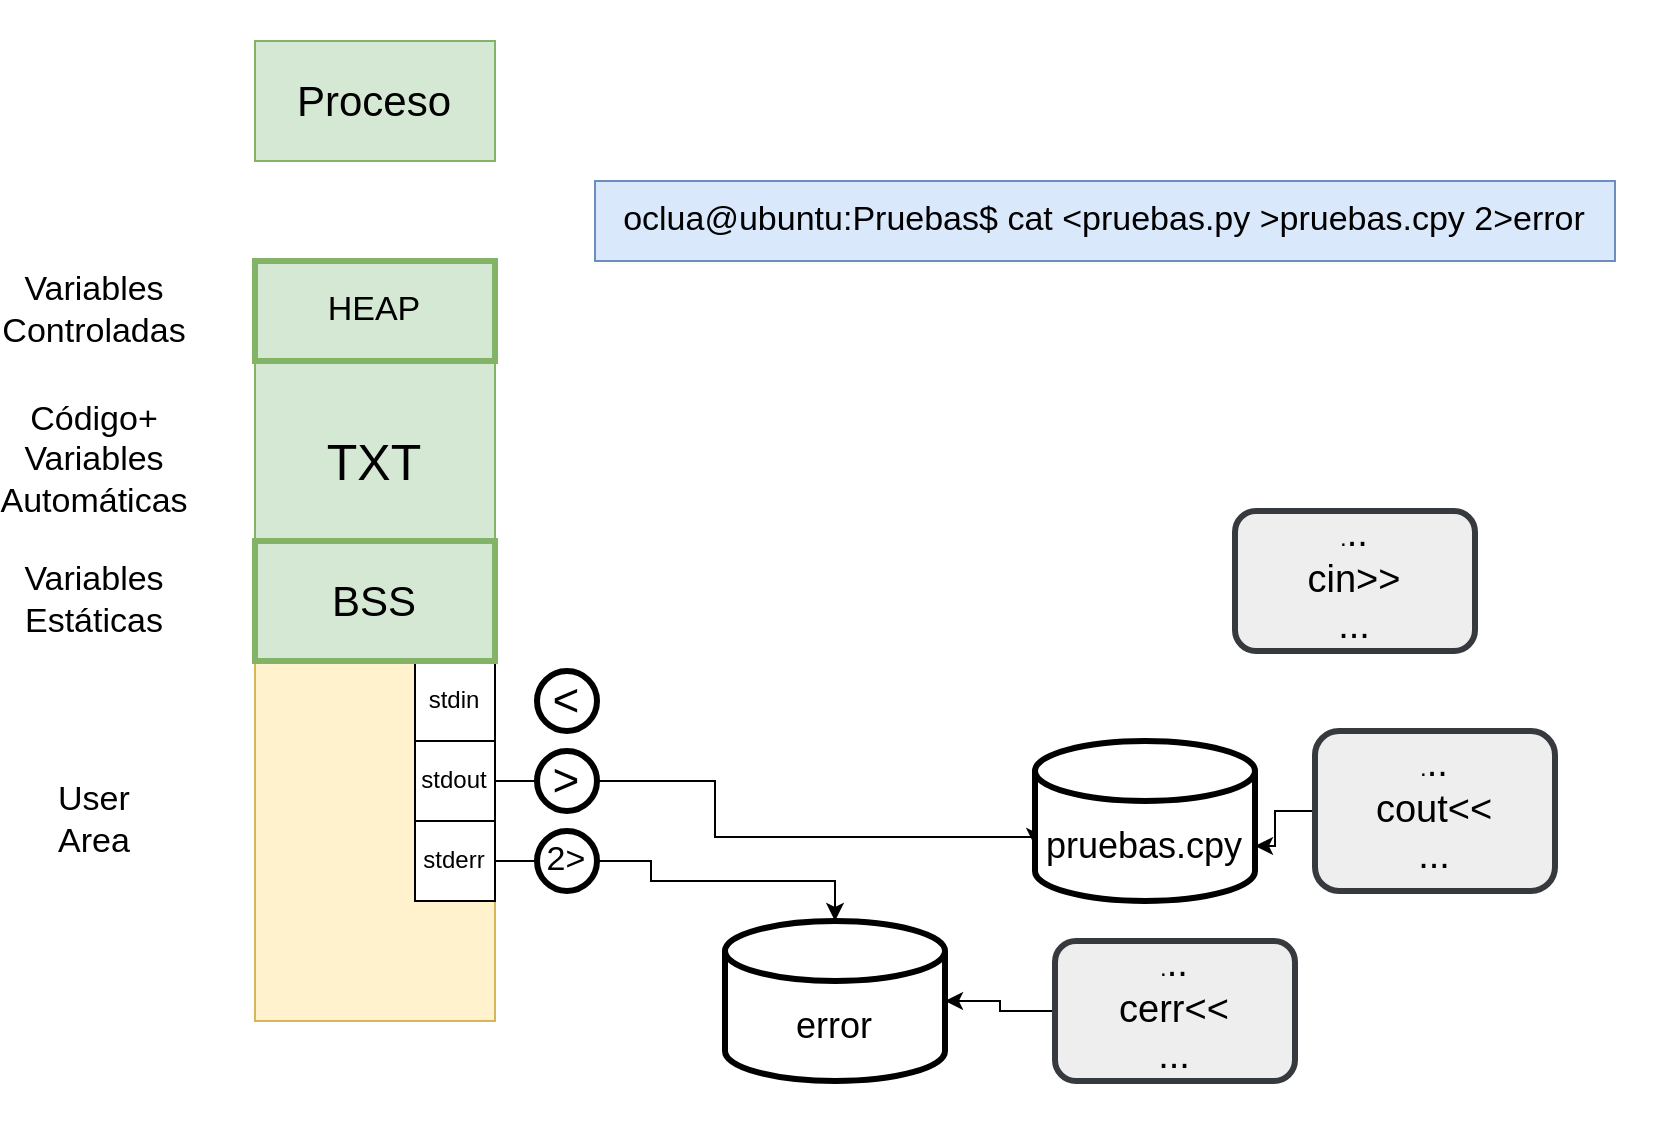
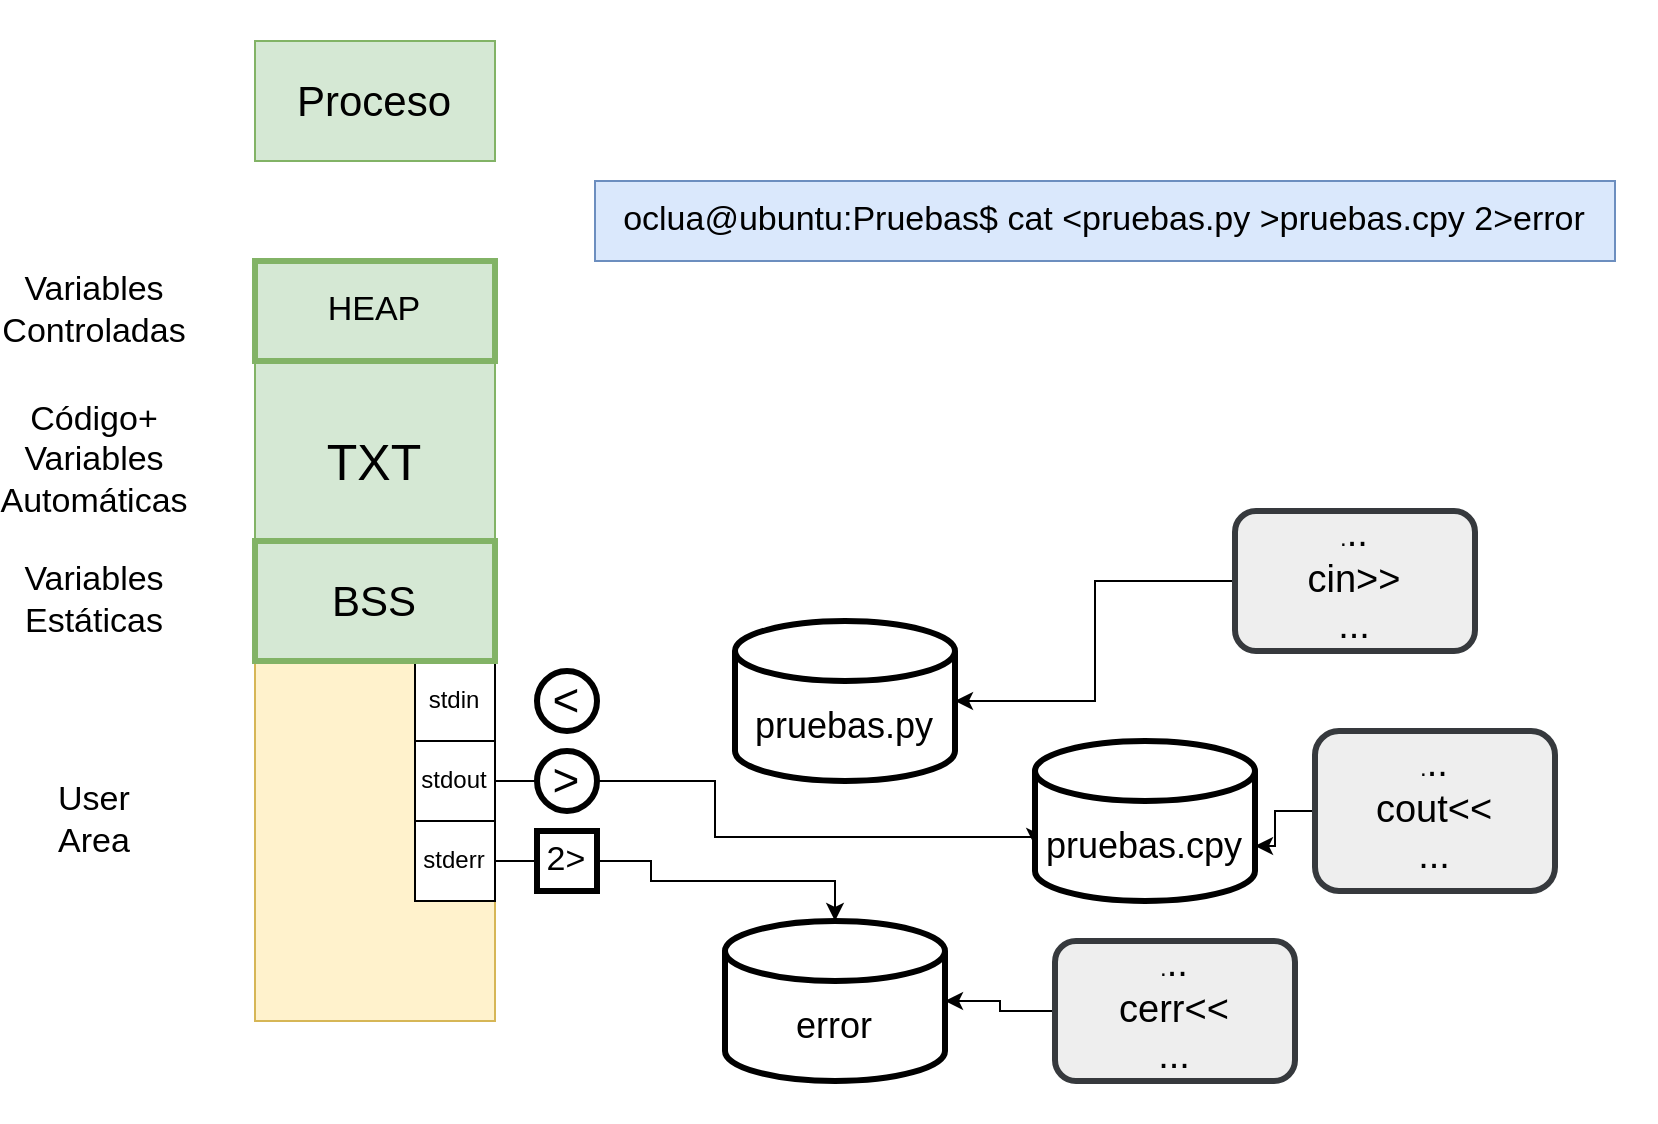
edge "... cin>> ..." -> "pruebas.py": added
node "pruebas.py": added
node "2>": shape ellipse -> rectangle
